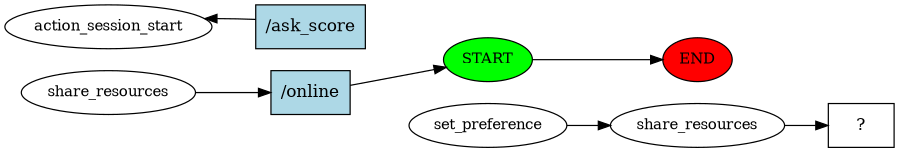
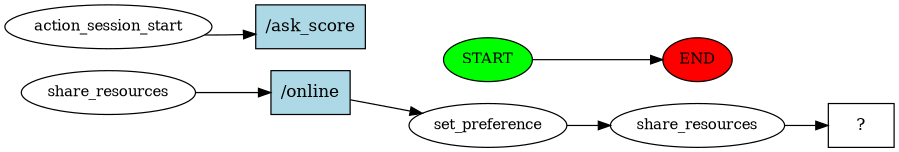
edge "/ask_score" -> "action_session_start": reversed
edge "/online" -> "START": now "/online" -> "set_preference"
